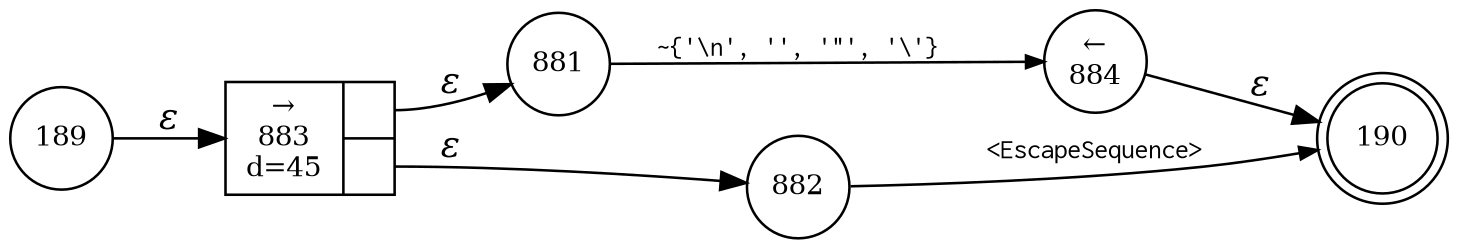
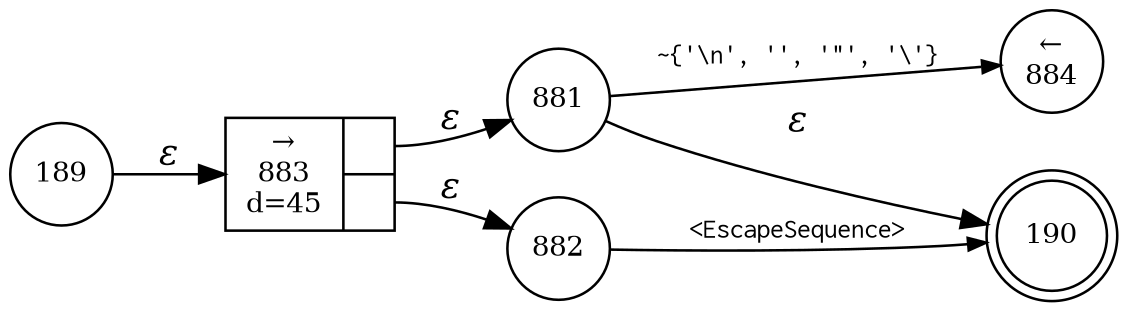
edge "← 884" -> "190": now "881" -> "190"
